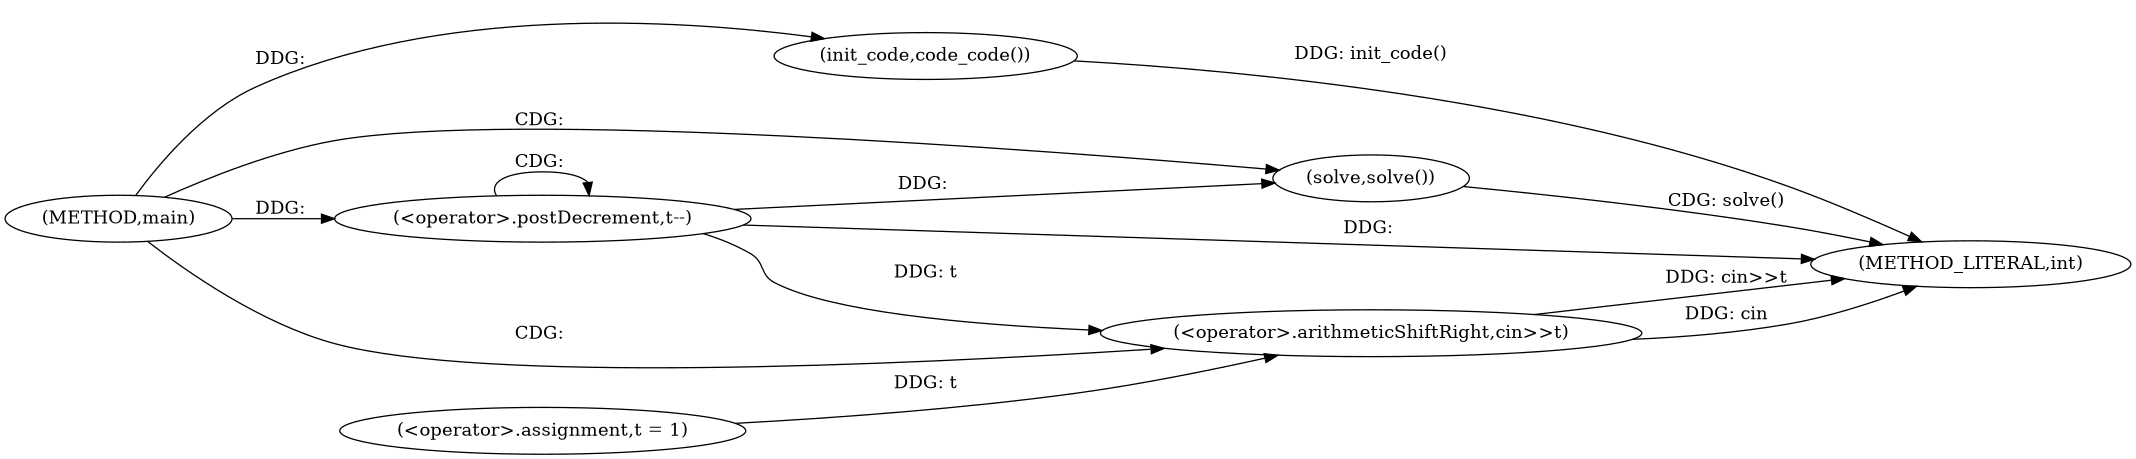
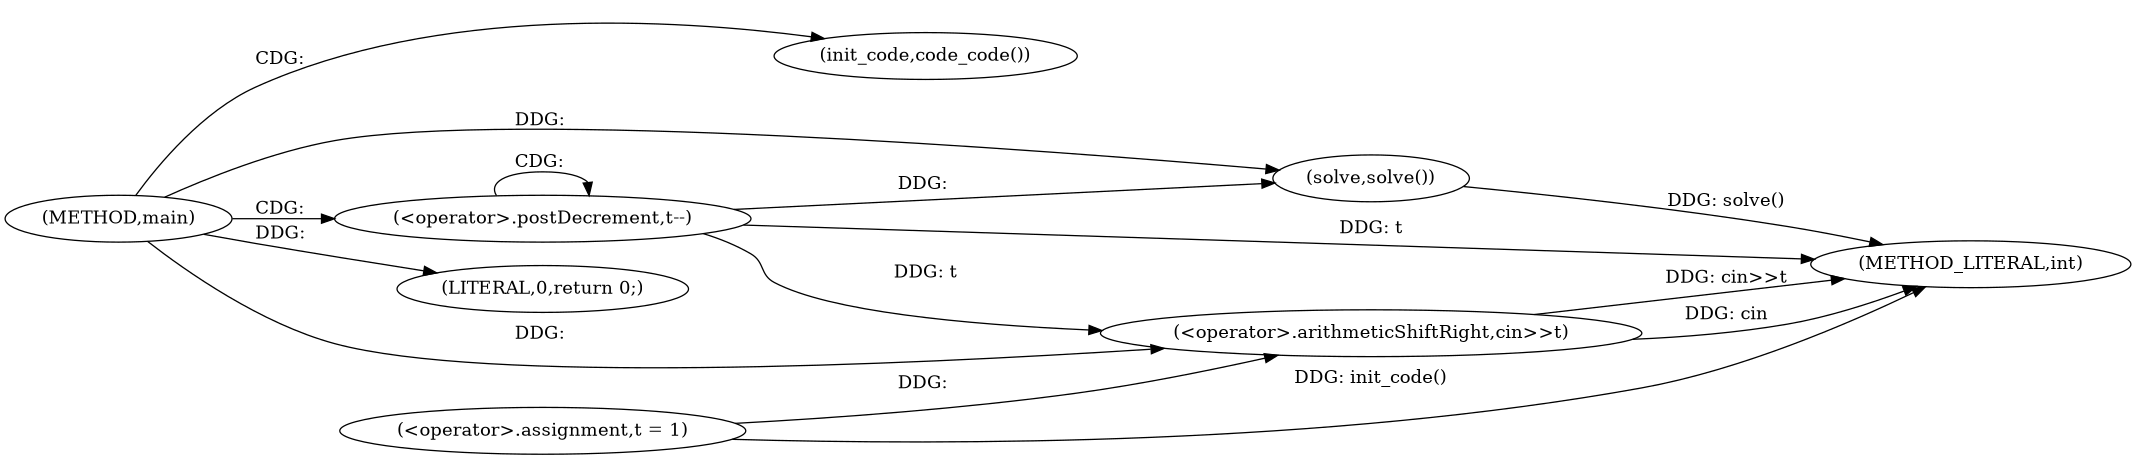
edge "(METHOD,main)" -> "(init_code,code_code())": label "DDG: " -> "CDG: "
edge "(init_code,code_code())" -> "(METHOD_LITERAL,int)": now "(<operator>.assignment,t = 1)" -> "(METHOD_LITERAL,int)"
edge "(METHOD,main)" -> "(solve,solve())": label "CDG: " -> "DDG: "
edge "(solve,solve())" -> "(METHOD_LITERAL,int)": label "CDG: solve()" -> "DDG: solve()"
edge "(METHOD,main)" -> "(<operator>.postDecrement,t--)": label "DDG: " -> "CDG: "
edge "(<operator>.postDecrement,t--)" -> "(METHOD_LITERAL,int)": label "DDG: " -> "DDG: t"
node "(LITERAL,0,return 0;)": added
edge "(METHOD,main)" -> "(<operator>.arithmeticShiftRight,cin>>t)": label "CDG: " -> "DDG: "
edge "(<operator>.assignment,t = 1)" -> "(<operator>.arithmeticShiftRight,cin>>t)": label "DDG: t" -> "DDG: "
